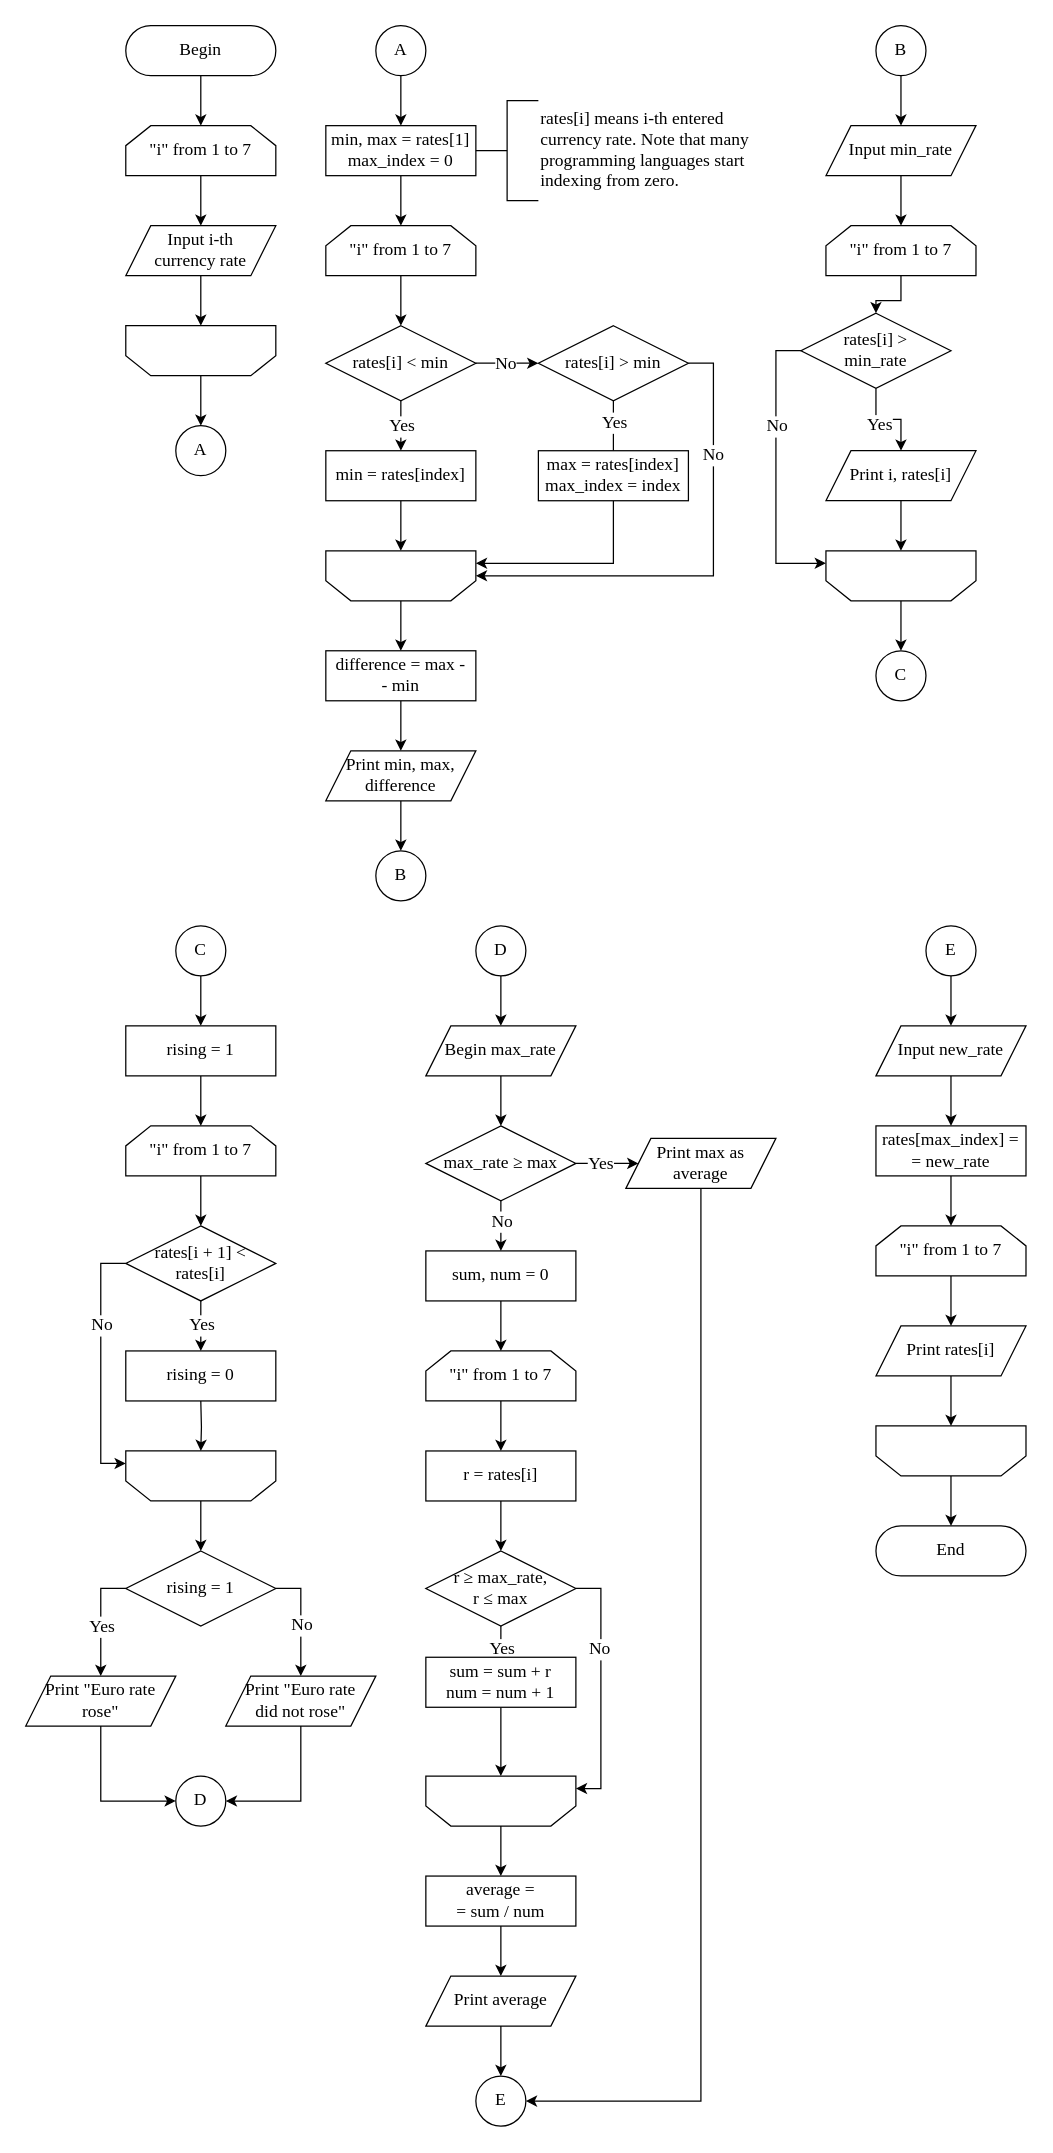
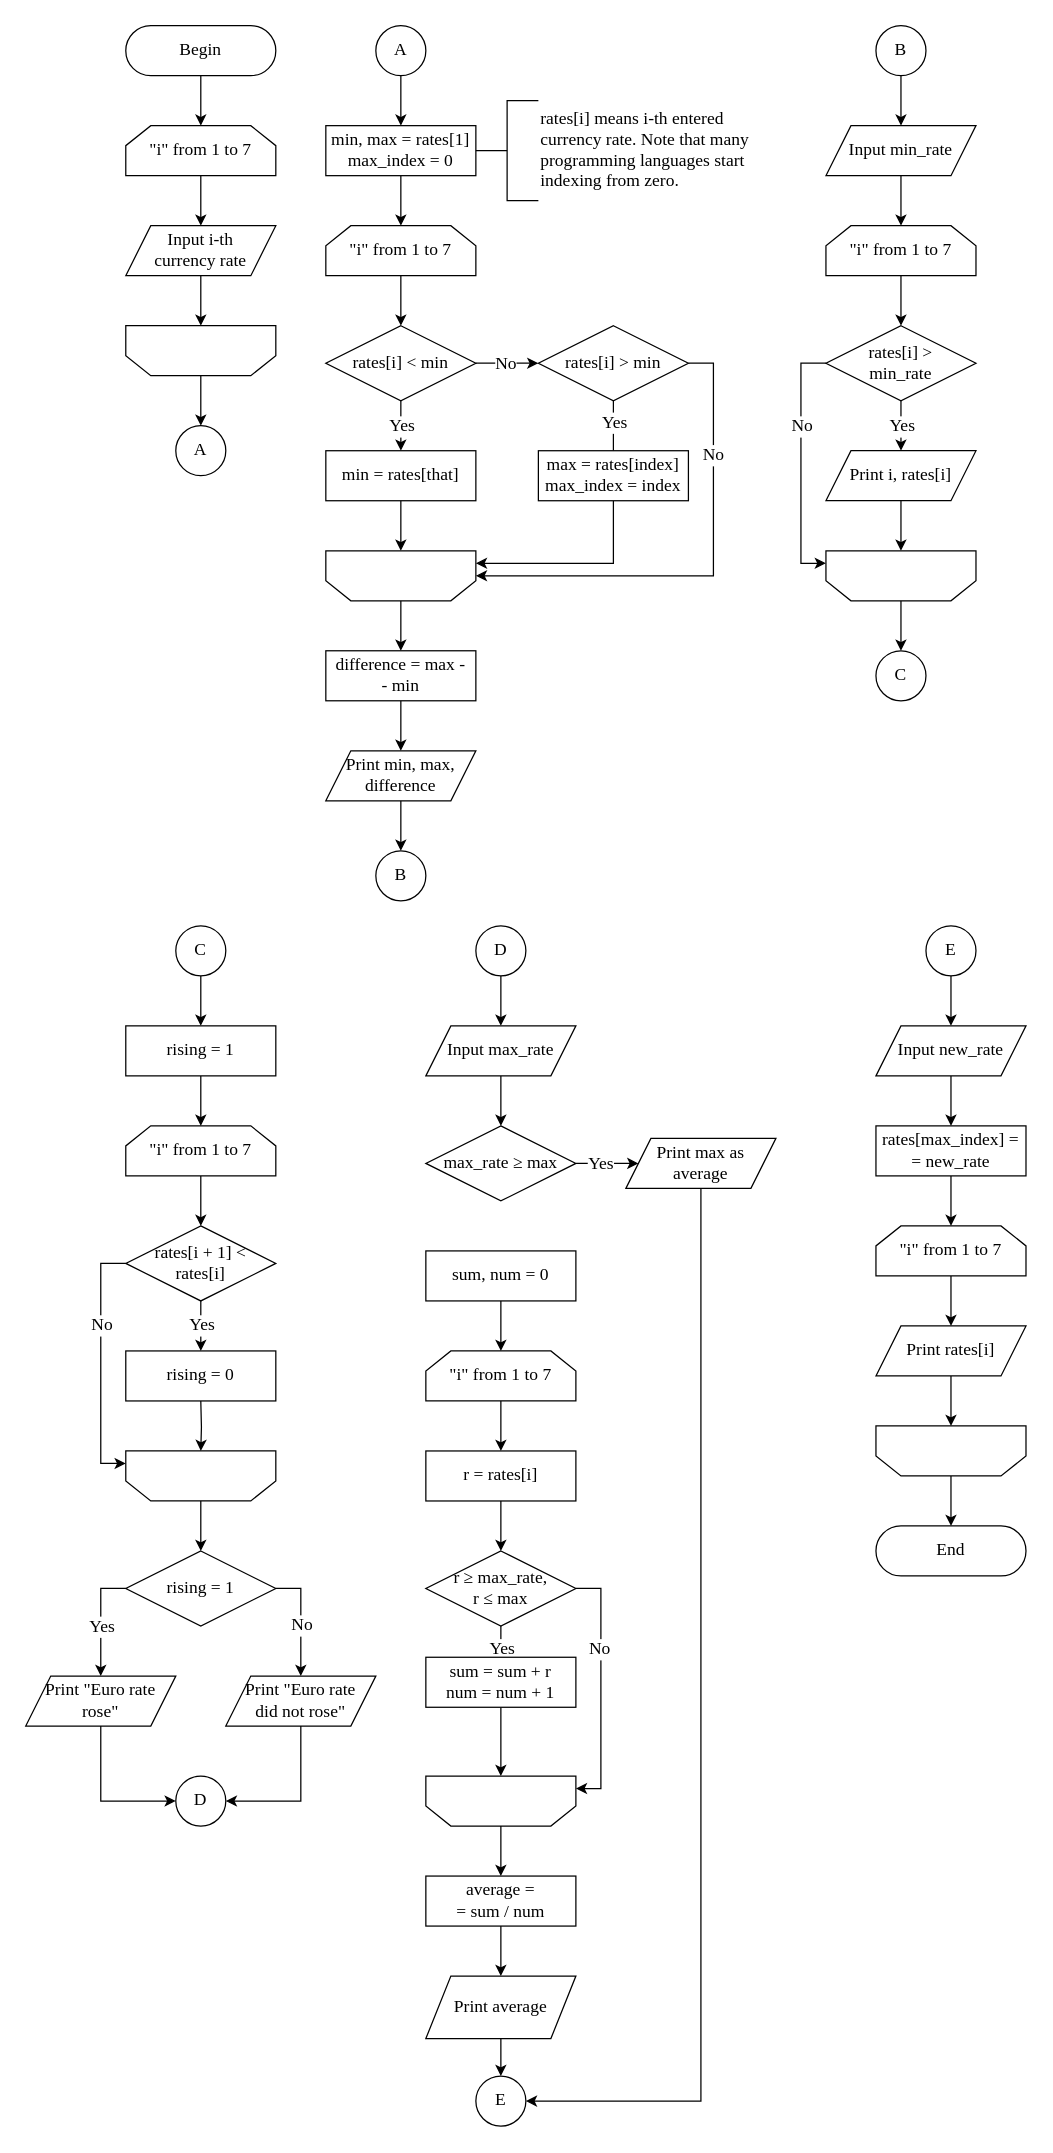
node "rates[i] > min_rate": moved (876, 351) -> (901, 363)
node "min = rates[index]": label "min = rates[index]" -> "min = rates[that]"
node "Begin max_rate": label "Begin max_rate" -> "Input max_rate"
edge "max_rate ≥ max" -> "sum, num = 0": removed, label "No"
node "Print average": size 150x50 -> 150x63
